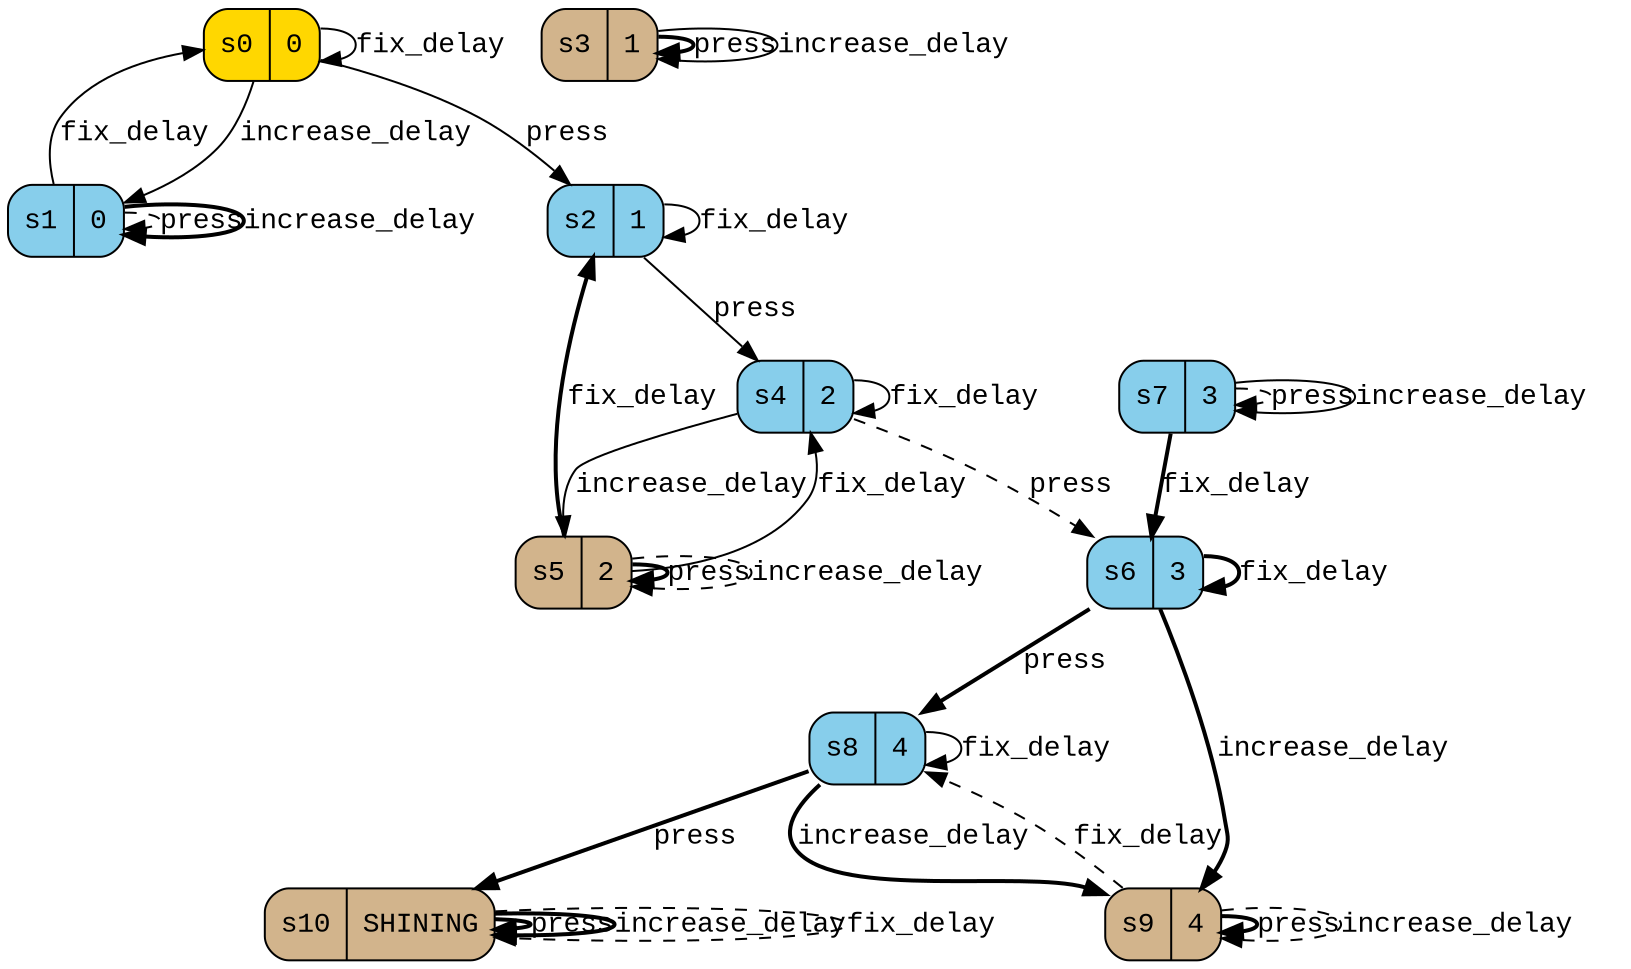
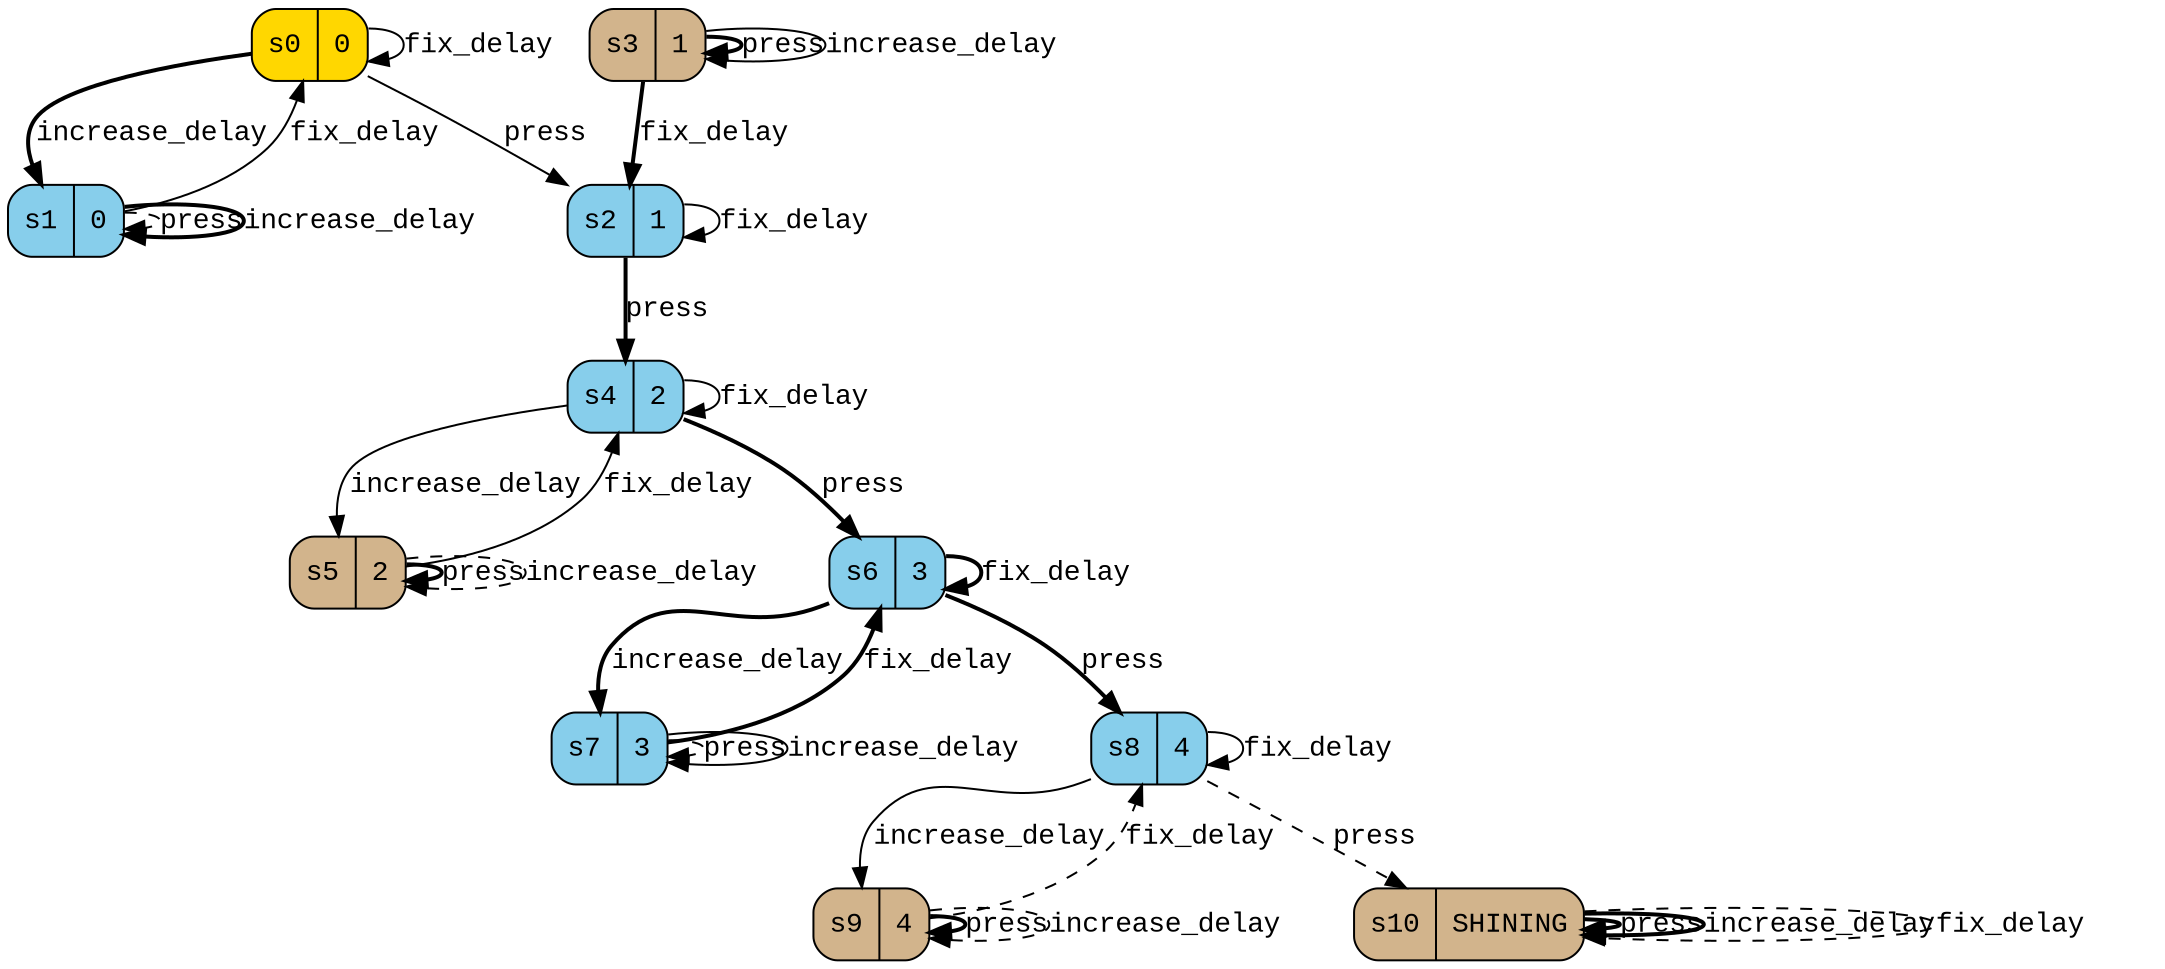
edge "s0" -> "s1": style solid -> bold
edge "s2" -> "s4": style solid -> bold
edge "s5" -> "s2": now "s3" -> "s2"
edge "s4" -> "s6": style dashed -> bold
edge "s6" -> "s9": now "s6" -> "s7"
edge "s8" -> "s10": style bold -> dashed
edge "s8" -> "s9": style bold -> solid
